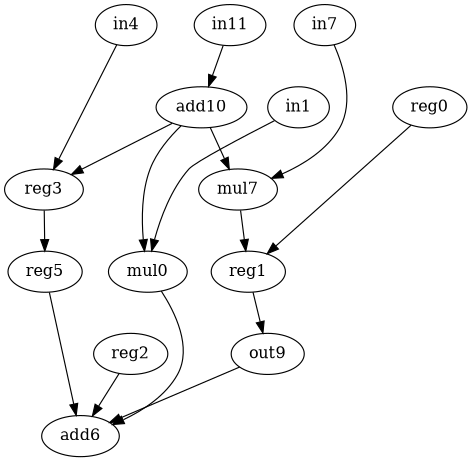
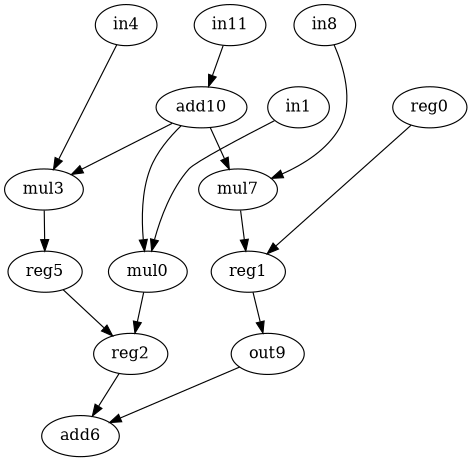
node "in7": label "in7" -> "in8"
node "reg3": label "reg3" -> "mul3"
edge "reg5" -> "add6": now "reg5" -> "reg2"
edge "mul0" -> "add6": now "mul0" -> "reg2"
